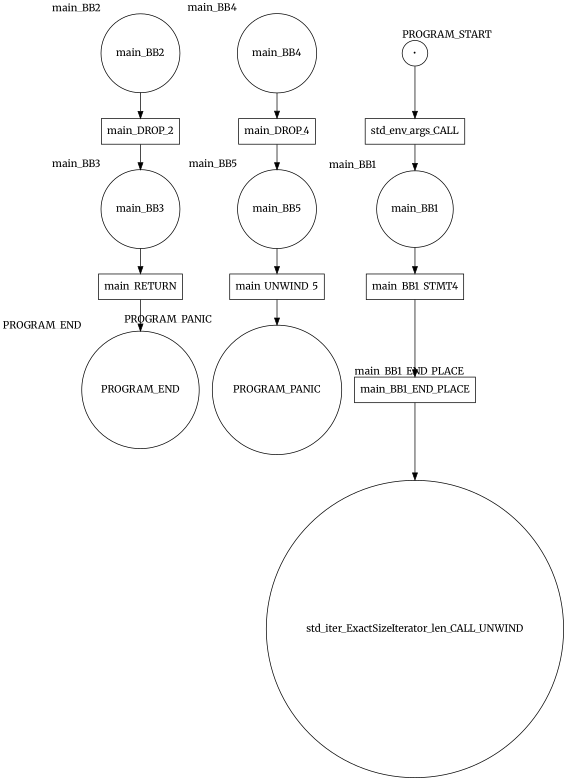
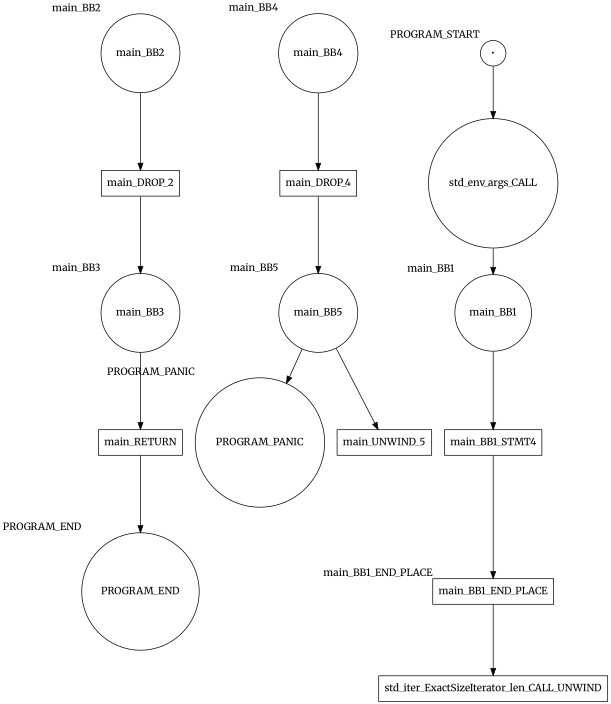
node "std_env_args_CALL": shape box -> circle
edge "main_UNWIND_5" -> "PROGRAM_PANIC PROGRAM_PANIC": now "main_BB5 main_BB5" -> "PROGRAM_PANIC PROGRAM_PANIC"
node "std_iter_ExactSizeIterator_len_CALL_UNWIND": shape circle -> box
